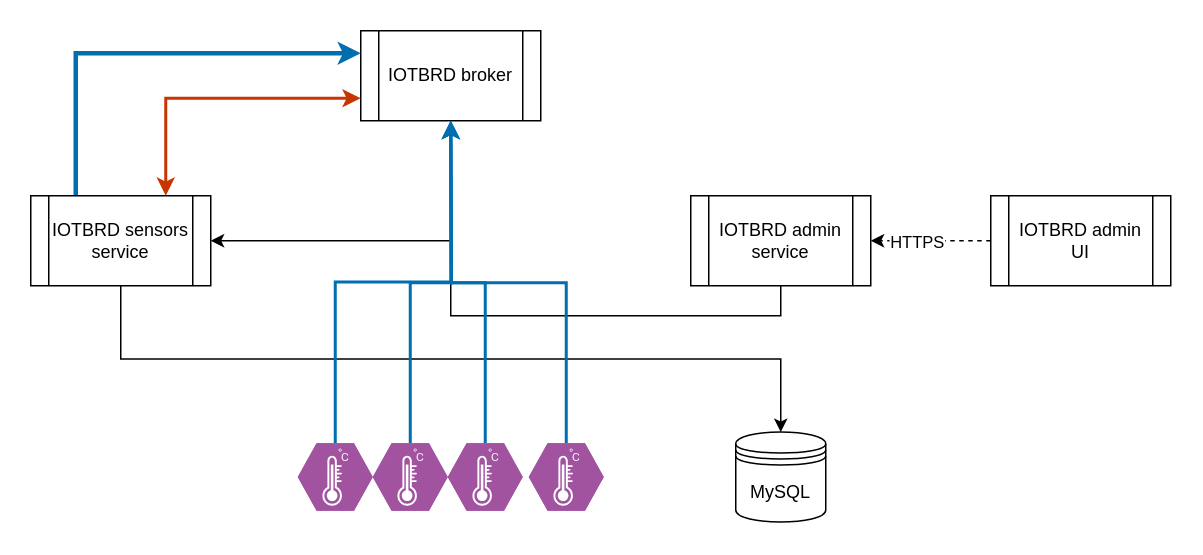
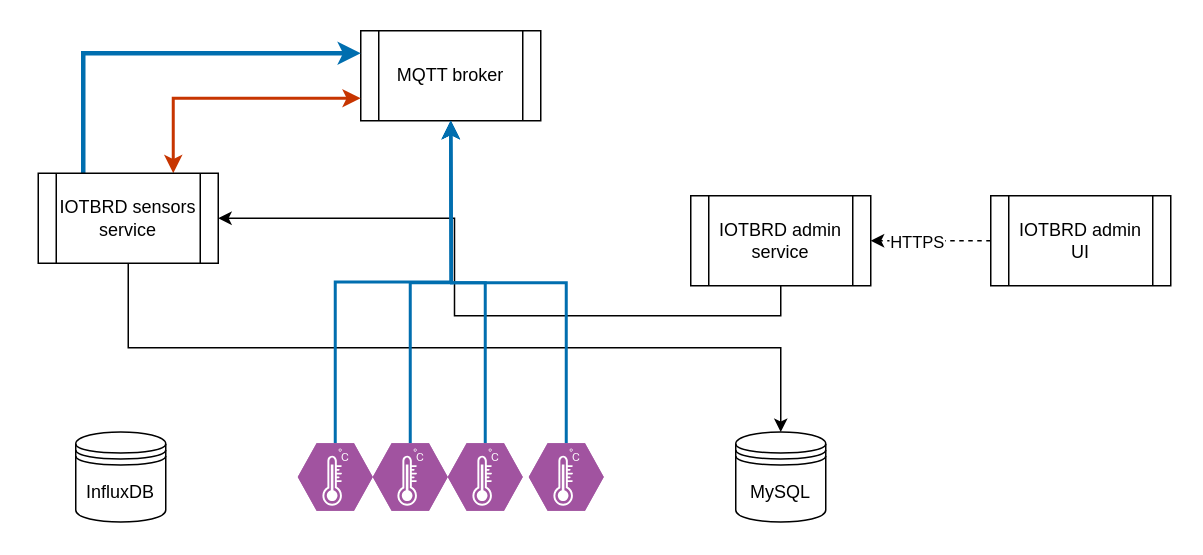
node "IOTBRD broker": label "IOTBRD broker" -> "MQTT broker"
node "IOTBRD sensors service": moved (121, 241) -> (128, 218)
node "InfluxDB": added
